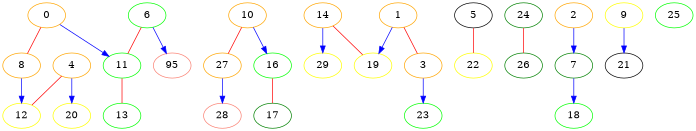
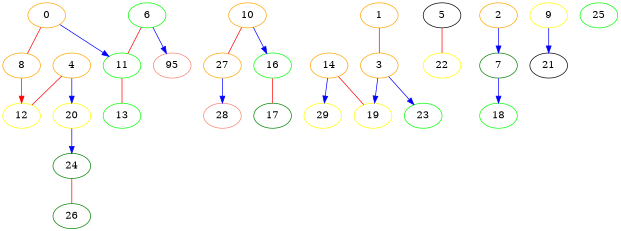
edge "1" -> "19": now "3" -> "19"
edge "8" -> "12": color blue -> red
edge "20" -> "24": added
